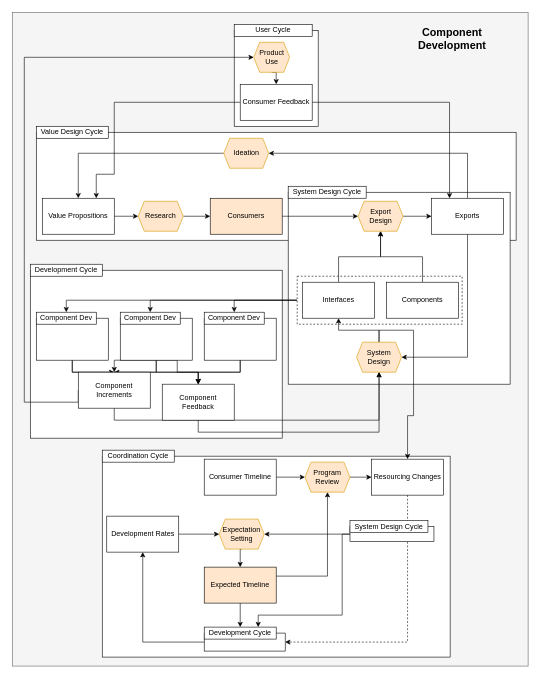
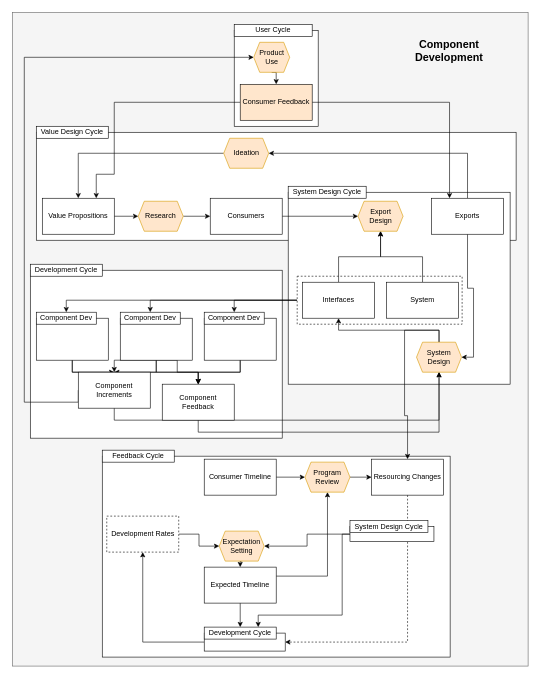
node "Component Development": moved (452, 39) -> (449, 51)
node "Consumer Feedback": fillcolor #ffffff -> #ffe6cc
node "Consumers": fillcolor #ffe6cc -> #ffffff
edge "Export Design" -> "Exports": removed
node "Components": label "Components" -> "System"
node "System Design": moved (379, 357) -> (439, 357)
node "Coordination Cycle": label "Coordination Cycle" -> "Feedback Cycle"
node "Development Rates": style solid -> dashed
node "Expectation Setting": moved (242, 534) -> (242, 546)
node "Expected Timeline": fillcolor #ffe6cc -> #ffffff
